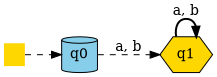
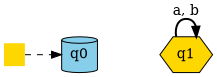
edge "q0" -> "q1": removed, label "a, b"
